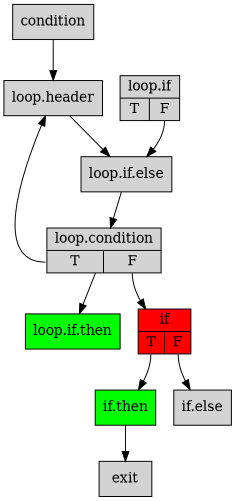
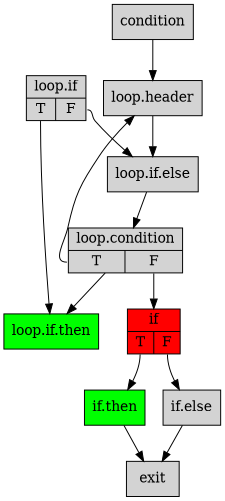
edge "loop.if" -> "loop.if.then": added
edge "if.else" -> "exit": added
